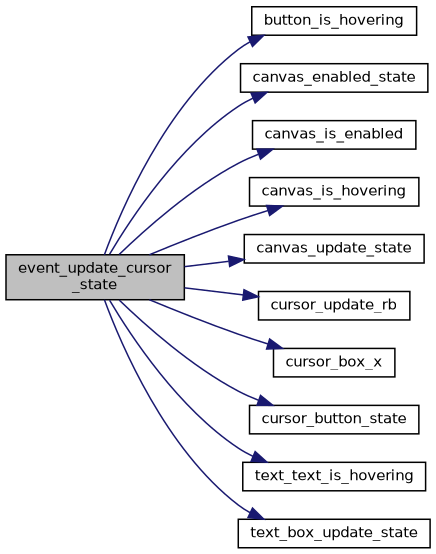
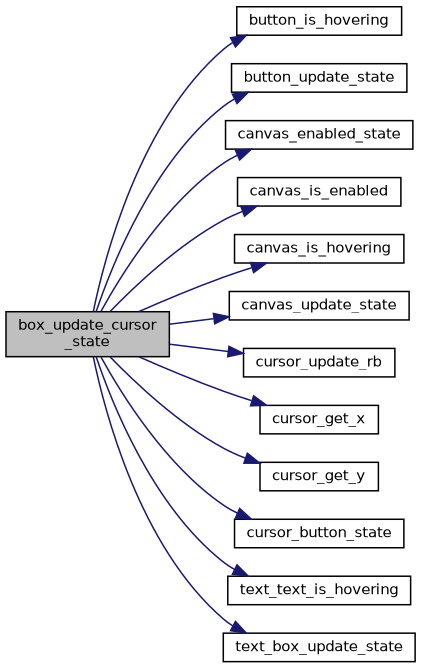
node "button_update_state": added
node "event_update_cursor _state": label "event_update_cursor _state" -> "box_update_cursor _state"
node "cursor_box_x": label "cursor_box_x" -> "cursor_get_x"
node "cursor_get_y": added
